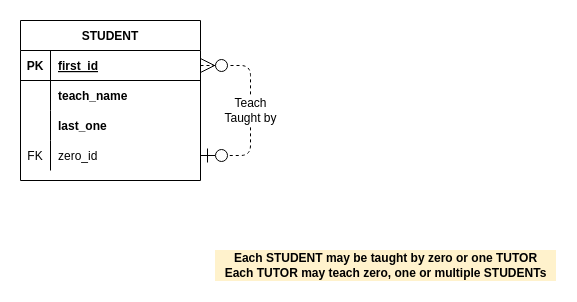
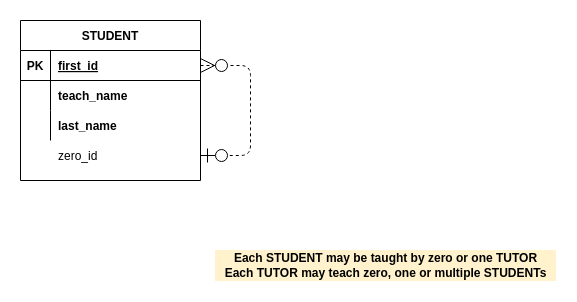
node "Teach Taught by": removed
node "last_one": label "last_one" -> "last_name"
node "FK": removed
